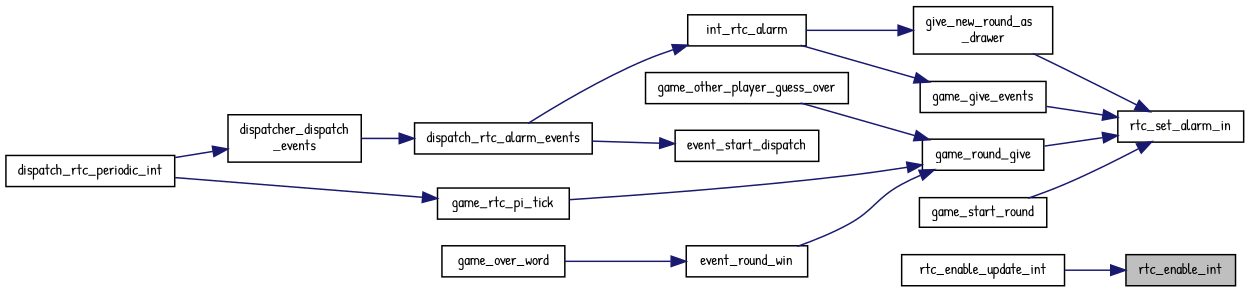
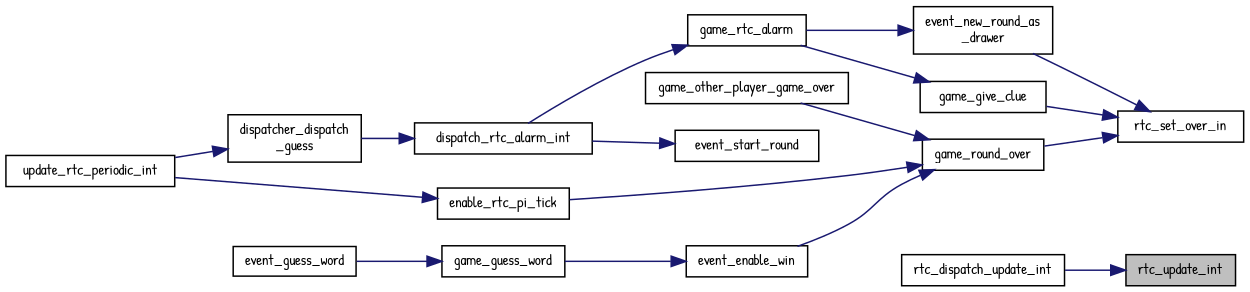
node "int_rtc_alarm": label "int_rtc_alarm" -> "game_rtc_alarm"
node "give_new_round_as _drawer": label "give_new_round_as _drawer" -> "event_new_round_as _drawer"
node "game_other_player_guess_over": label "game_other_player_guess_over" -> "game_other_player_game_over"
node "game_give_events": label "game_give_events" -> "game_give_clue"
node "rtc_set_alarm_in": label "rtc_set_alarm_in" -> "rtc_set_over_in"
node "dispatcher_dispatch _events": label "dispatcher_dispatch _events" -> "dispatcher_dispatch _guess"
node "dispatch_rtc_alarm_events": label "dispatch_rtc_alarm_events" -> "dispatch_rtc_alarm_int"
node "event_start_dispatch": label "event_start_dispatch" -> "event_start_round"
node "game_round_give": label "game_round_give" -> "game_round_over"
node "dispatch_rtc_periodic_int": label "dispatch_rtc_periodic_int" -> "update_rtc_periodic_int"
node "game_rtc_pi_tick": label "game_rtc_pi_tick" -> "enable_rtc_pi_tick"
node "game_start_round": removed
node "event_guess_word": added
node "game_over_word": label "game_over_word" -> "game_guess_word"
node "event_round_win": label "event_round_win" -> "event_enable_win"
node "rtc_enable_update_int": label "rtc_enable_update_int" -> "rtc_dispatch_update_int"
node "rtc_enable_int": label "rtc_enable_int" -> "rtc_update_int"
